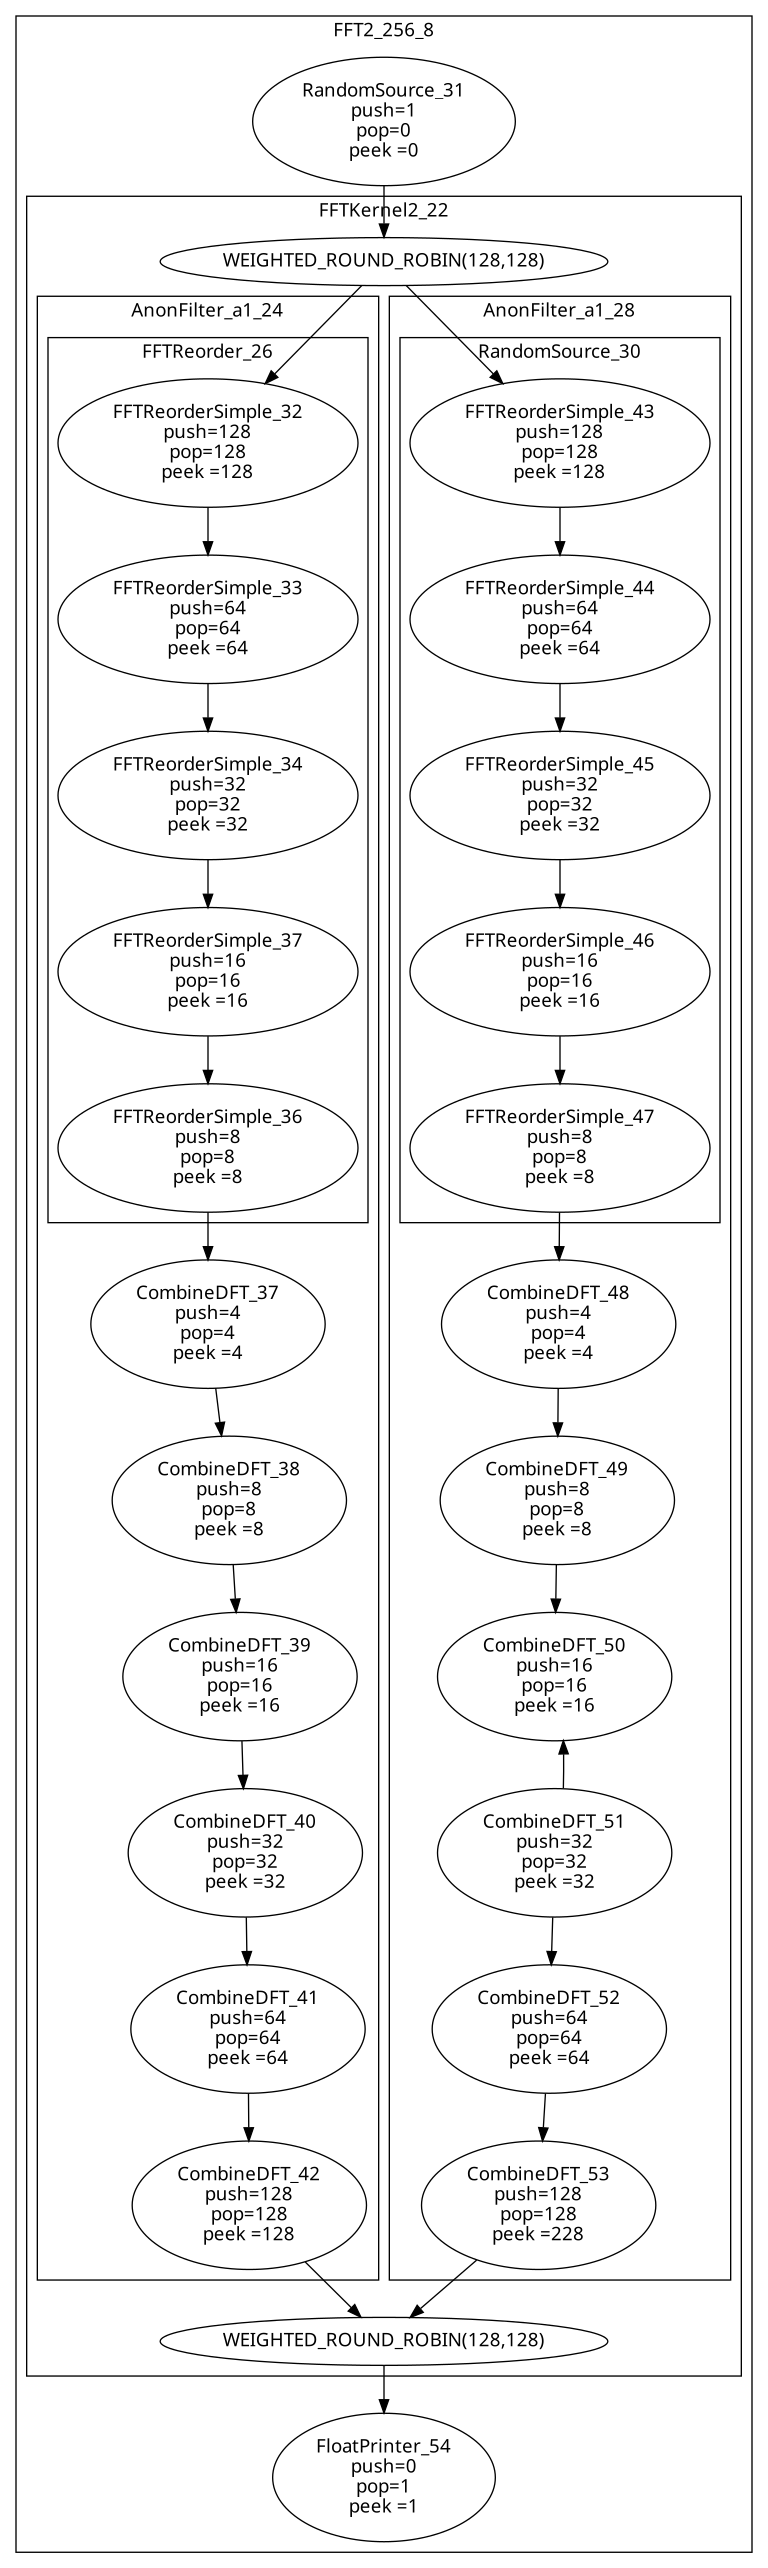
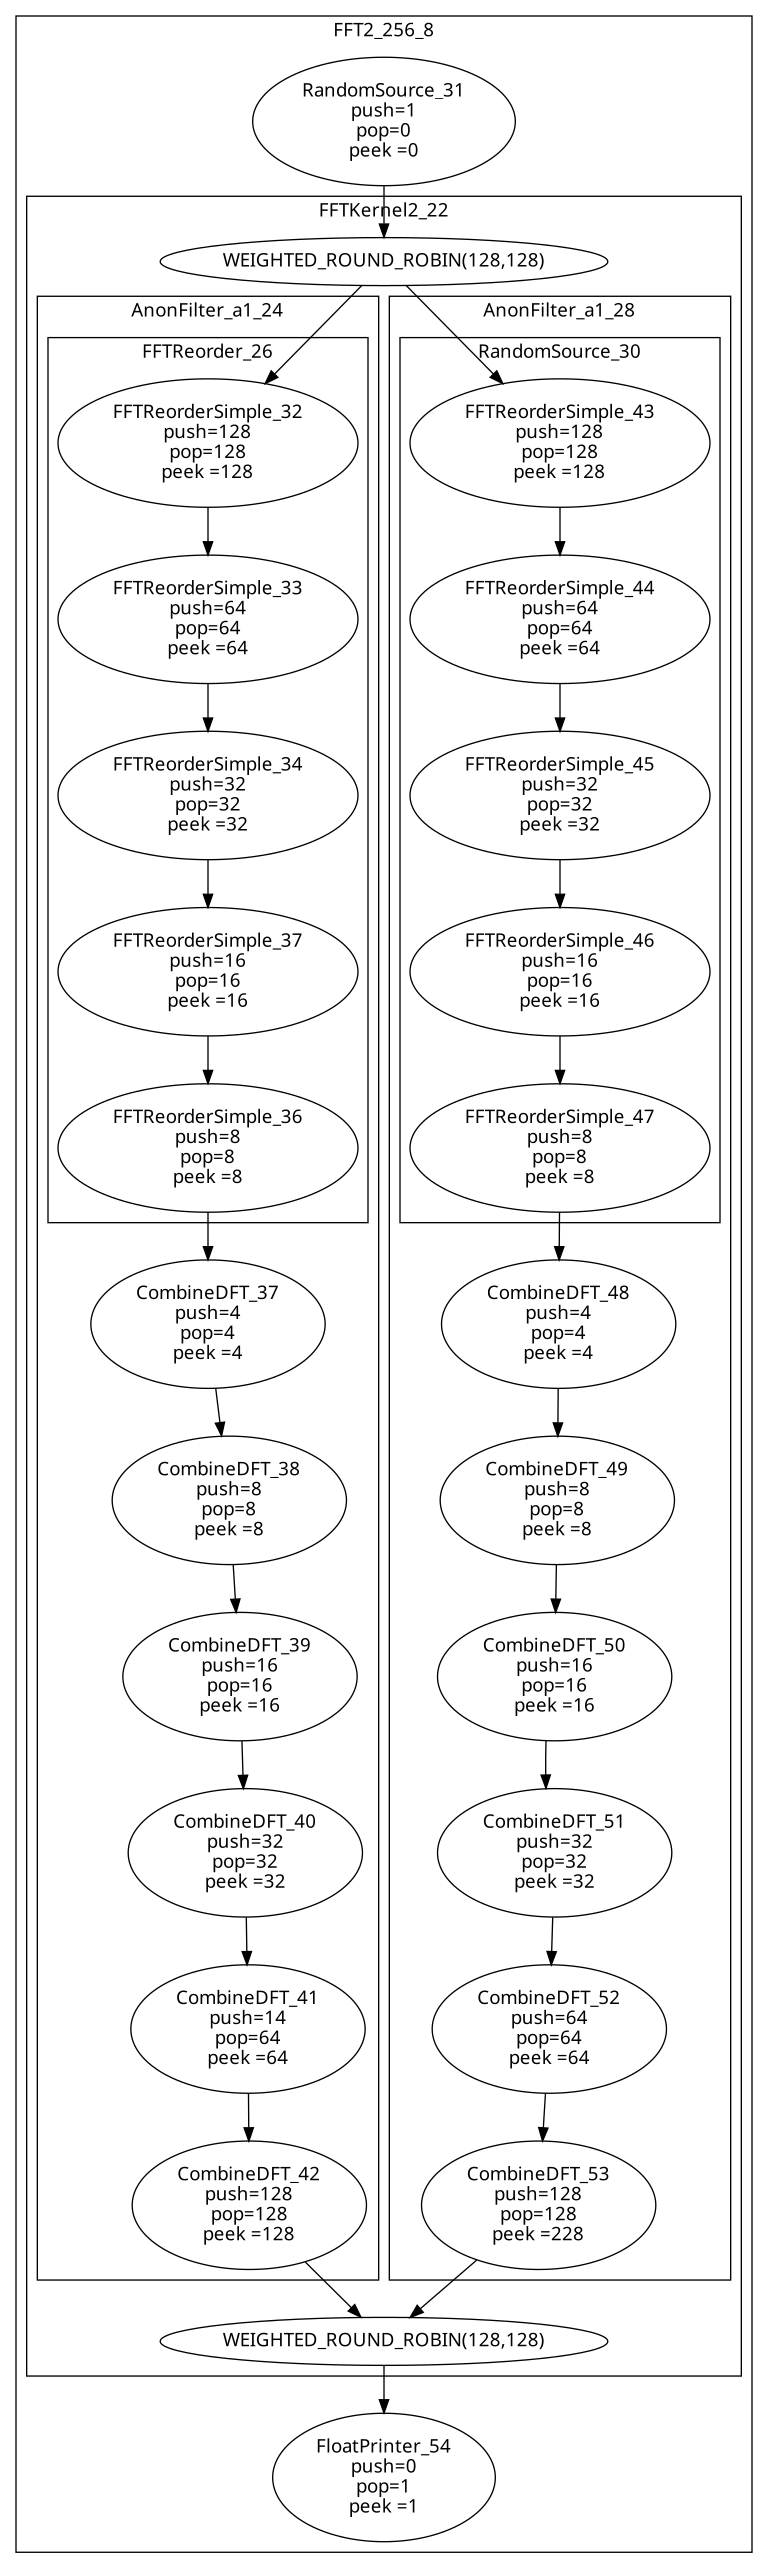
edge "CombineDFT_51 push=32 pop=32 peek =32" -> "CombineDFT_50 push=16 pop=16 peek =16": reversed
node "CombineDFT_41 push=64 pop=64 peek =64": label "CombineDFT_41 push=64 pop=64 peek =64" -> "CombineDFT_41 push=14 pop=64 peek =64"
